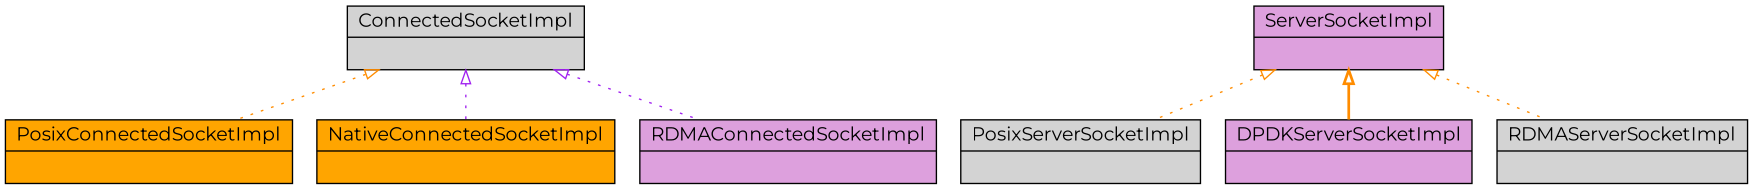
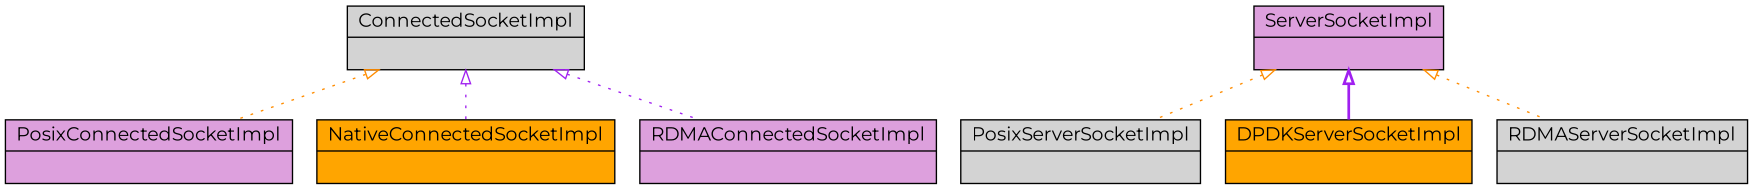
edge "DPDKServerSocketImpl" -> "ServerSocketImpl": color darkorange -> purple
node "PosixConnectedSocketImpl": fillcolor orange -> plum
node "DPDKServerSocketImpl": fillcolor plum -> orange
